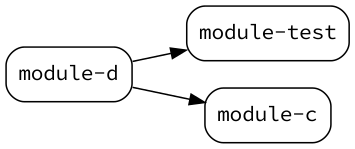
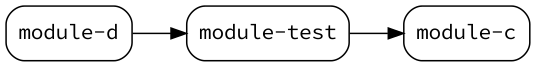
edge "module-d" -> "module-c": now "module-test" -> "module-c"
